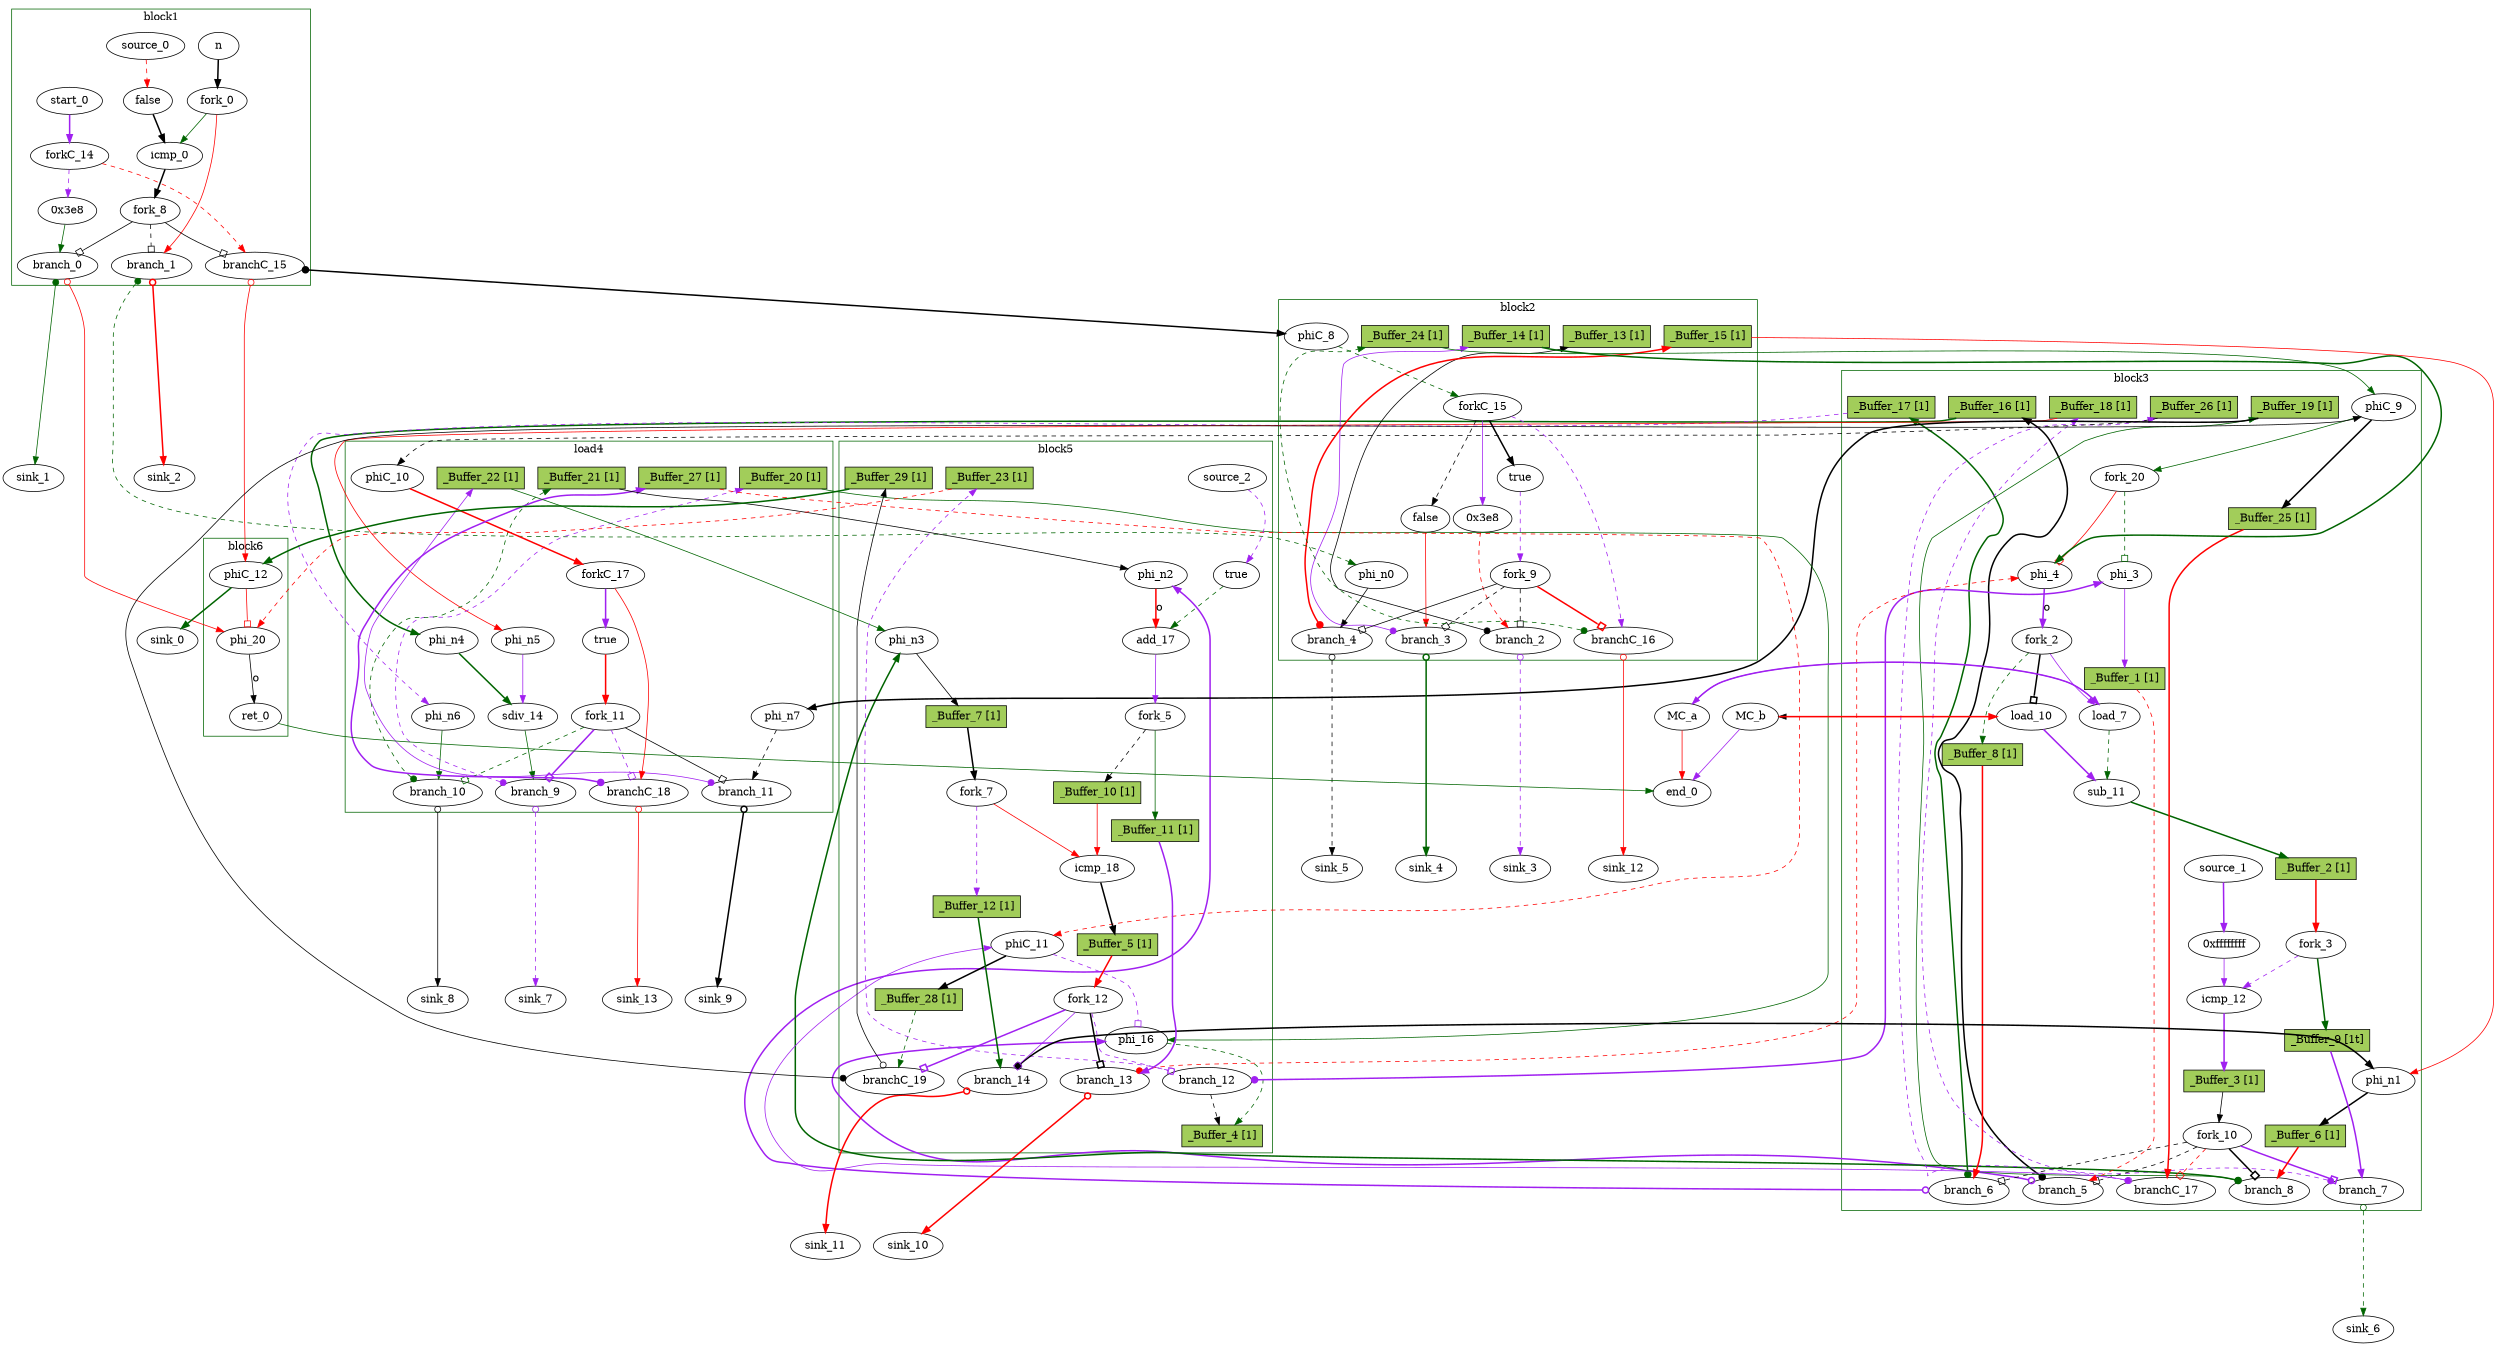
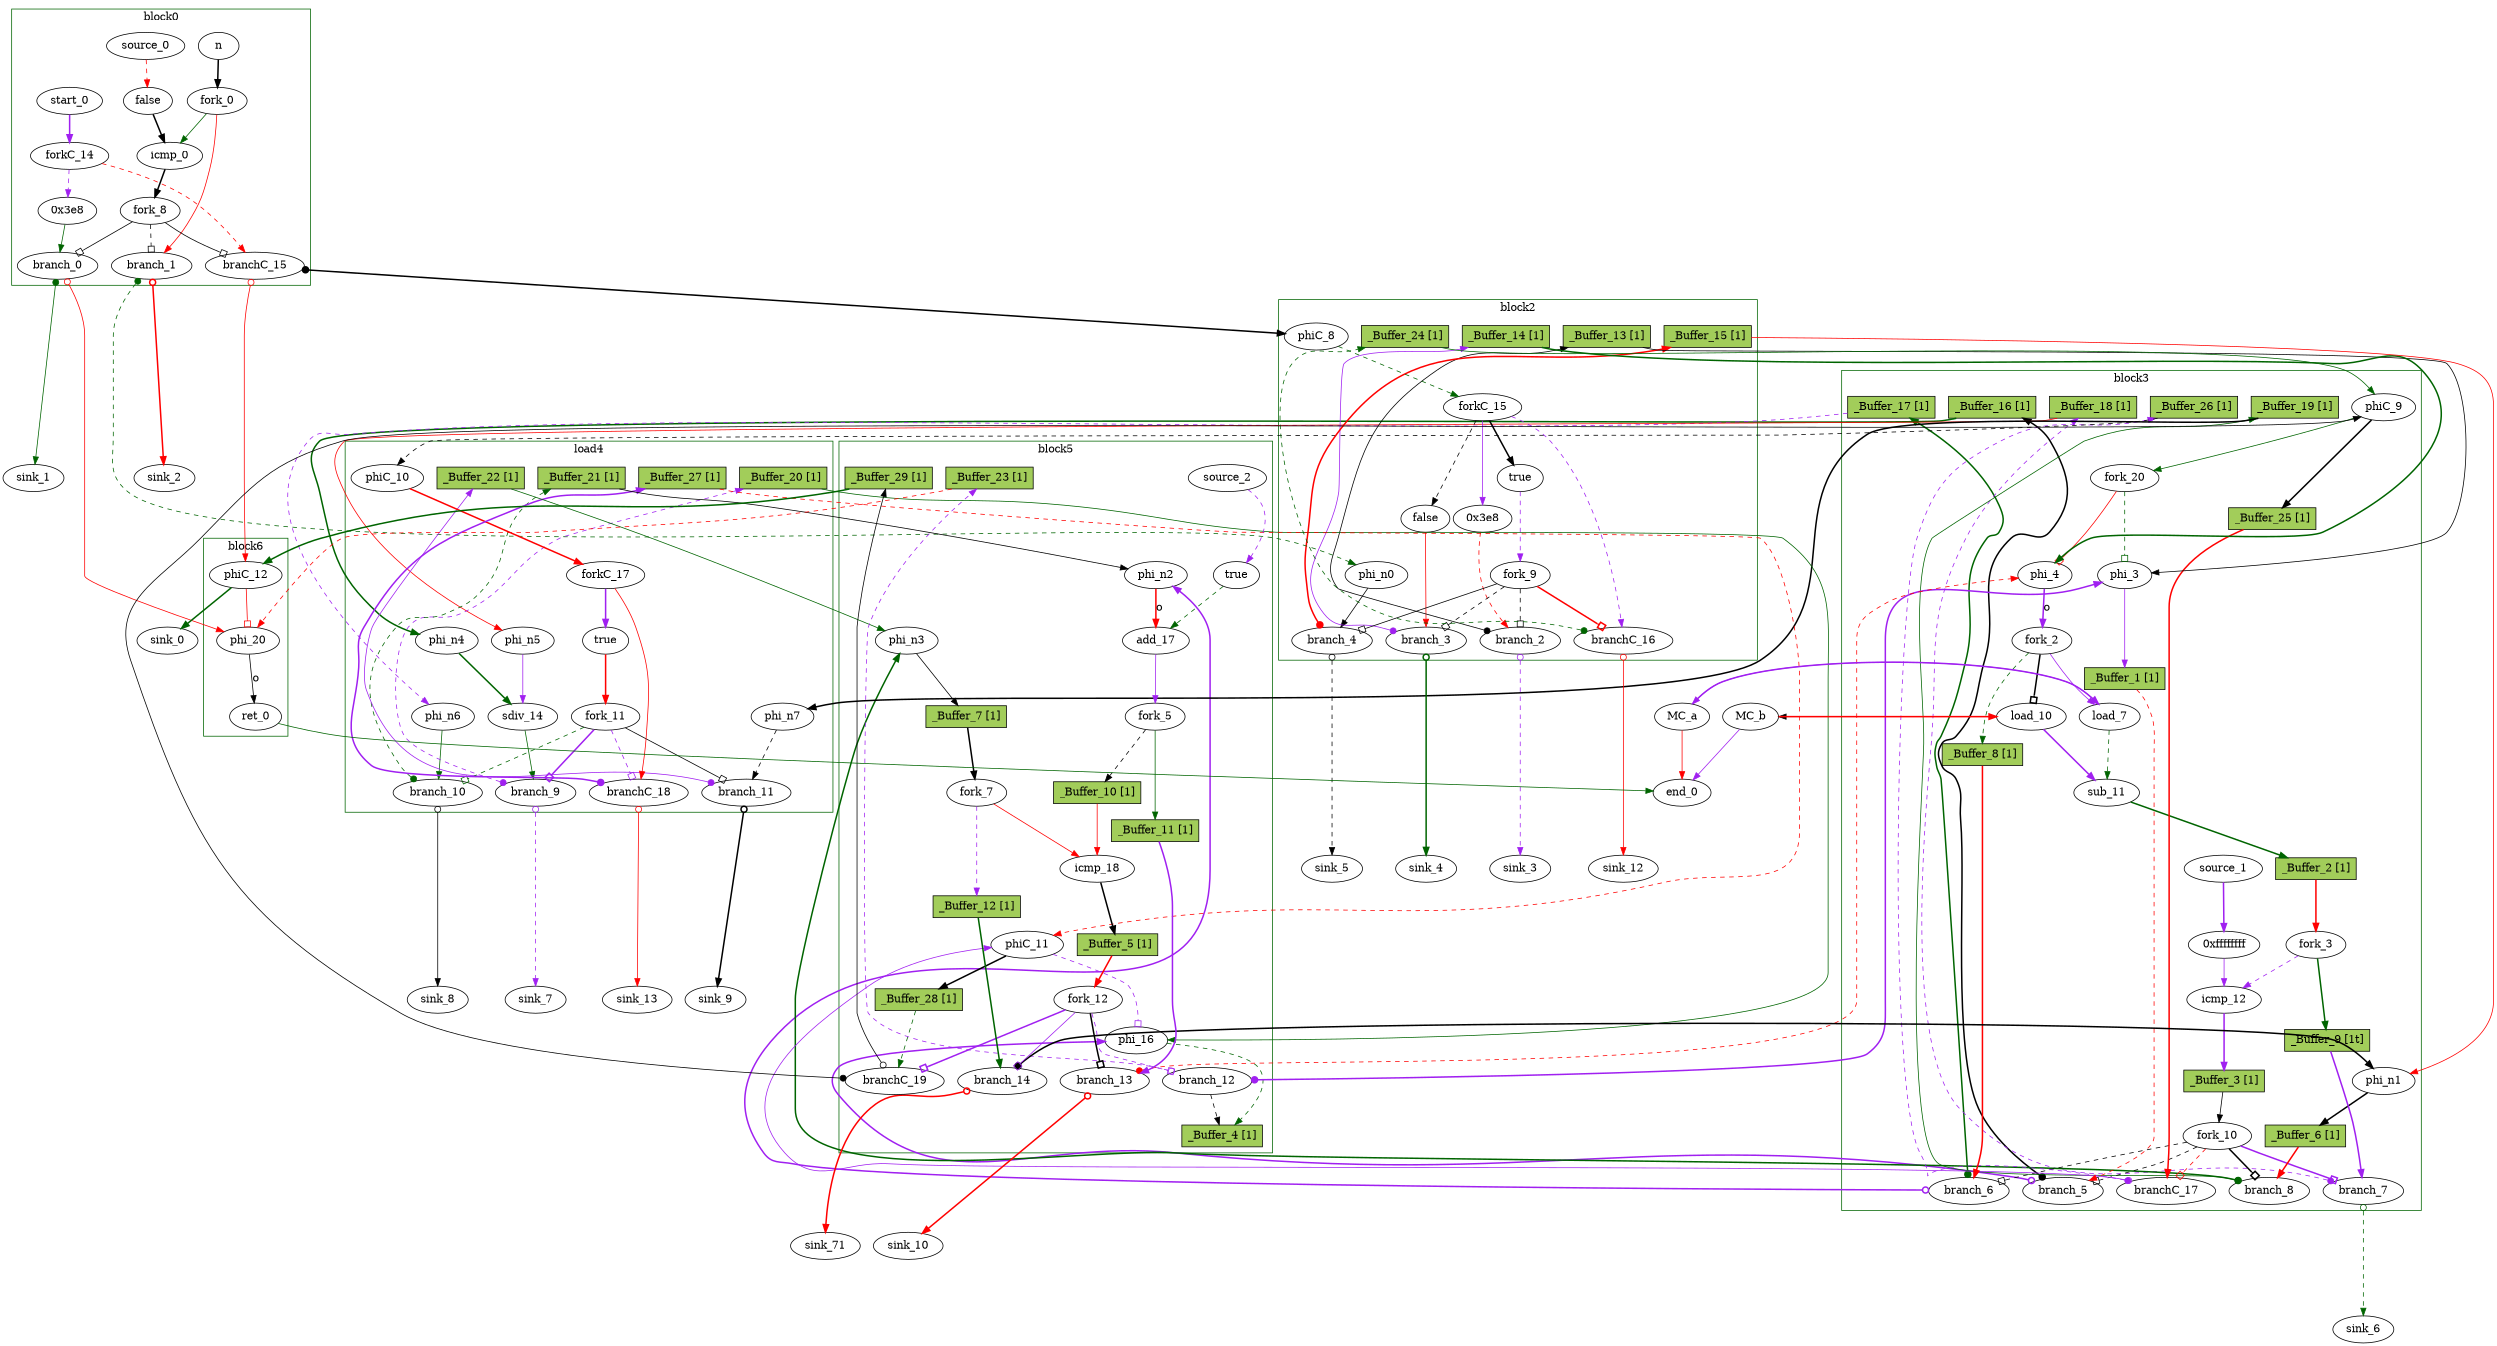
cluster "block1": label "block1" -> "block0"
edge "_Buffer_13 [1]" -> "phi_3": added
node "sink_11": label "sink_11" -> "sink_71"
